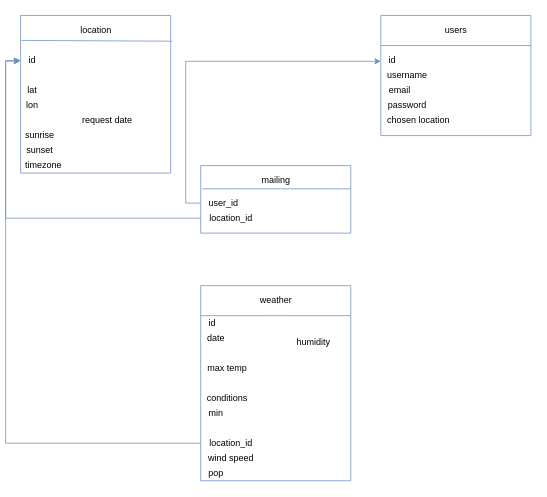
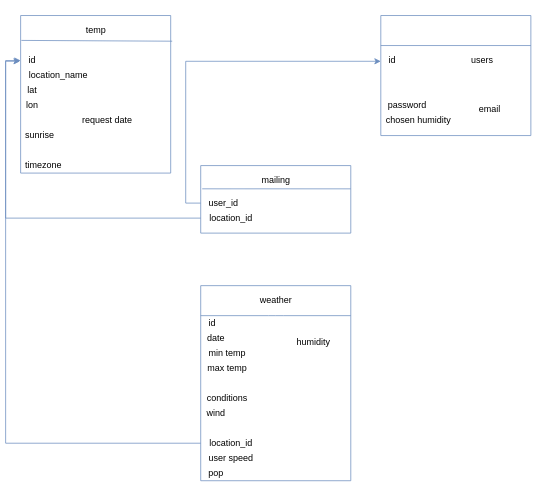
node "location": label "location" -> "temp"
node "users": moved (456, 30) -> (482, 60)
node "location_name": added
node "username": removed
node "email": moved (399, 90) -> (489, 109)
node "chosen location": label "chosen location" -> "chosen humidity"
node "sunset": removed
node "min temp": added
node "min": label "min" -> "wind"
node "wind speed": label "wind speed" -> "user speed"
